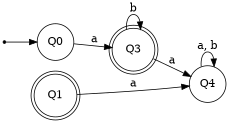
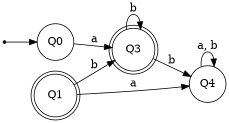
edge "Q3" -> "Q4": label "a" -> "b"
edge "Q1" -> "Q3": added, label "b"
